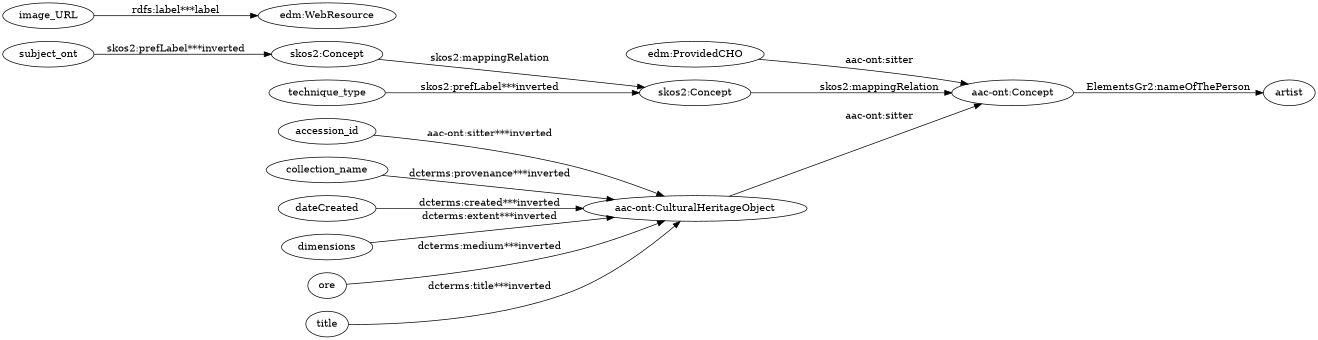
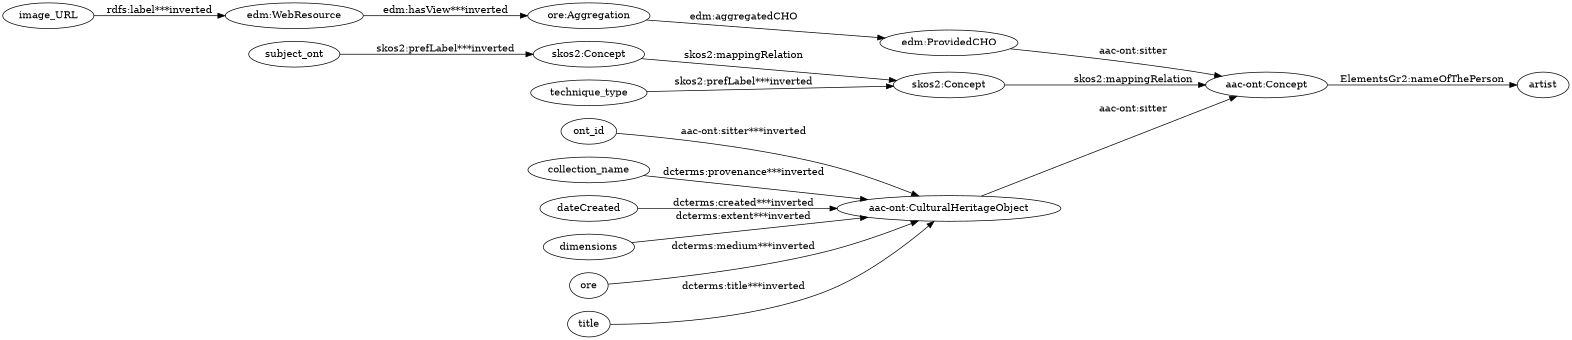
edge "image_URL" -> "edm:WebResource": label "rdfs:label***label" -> "rdfs:label***inverted"
node "ore:Aggregation": added
node "accession_id": label "accession_id" -> "ont_id"
